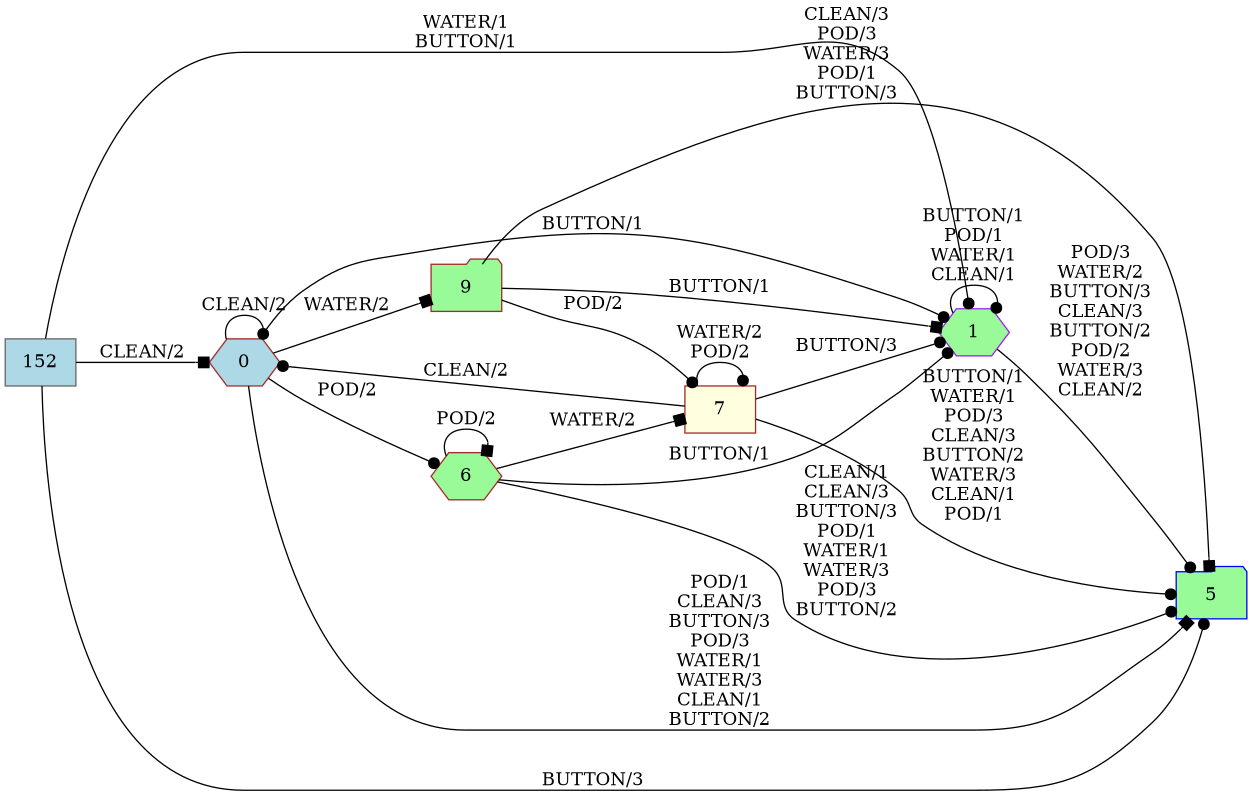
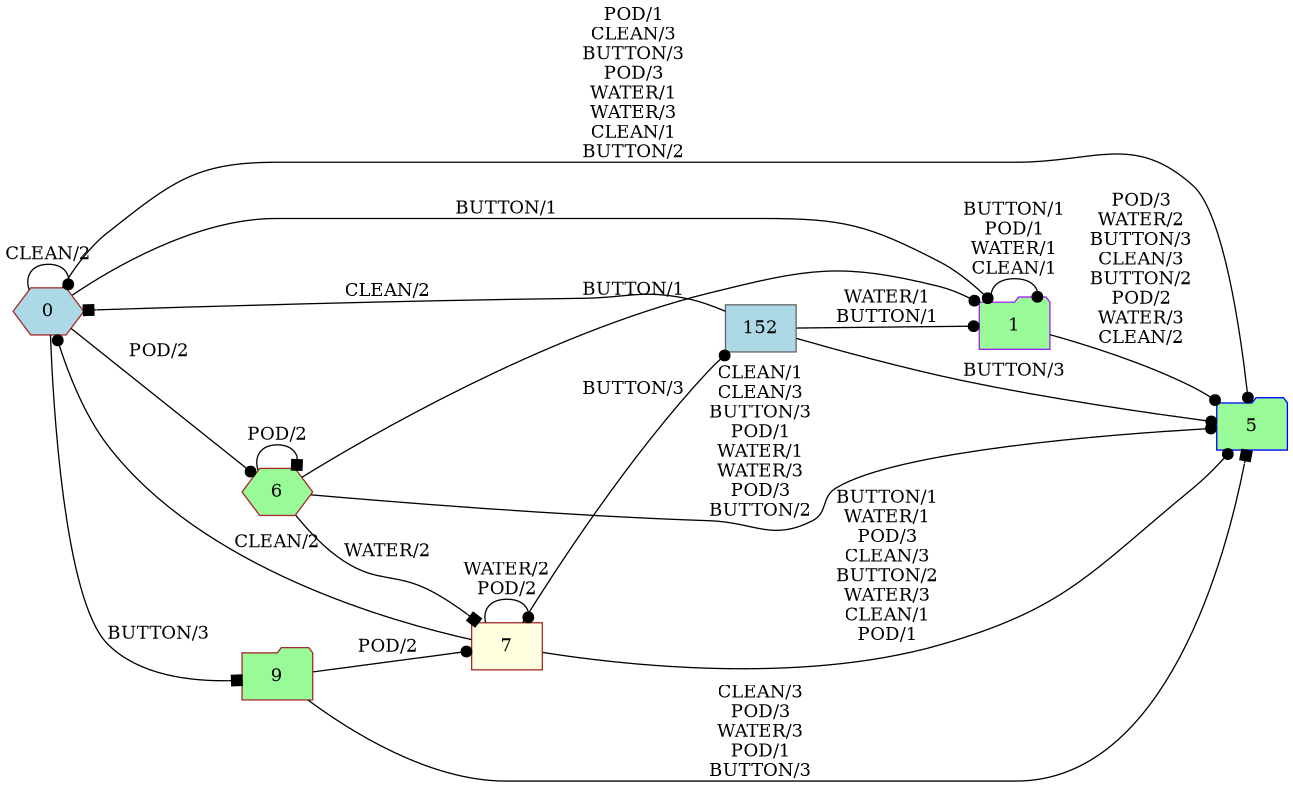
edge "9" -> "1": removed, label "BUTTON/1"
edge "0" -> "9": label "WATER/2" -> "BUTTON/3"
node "1": shape hexagon -> folder
edge "7" -> "1": now "7" -> "152"
edge "0" -> "5": arrowhead box -> dot
